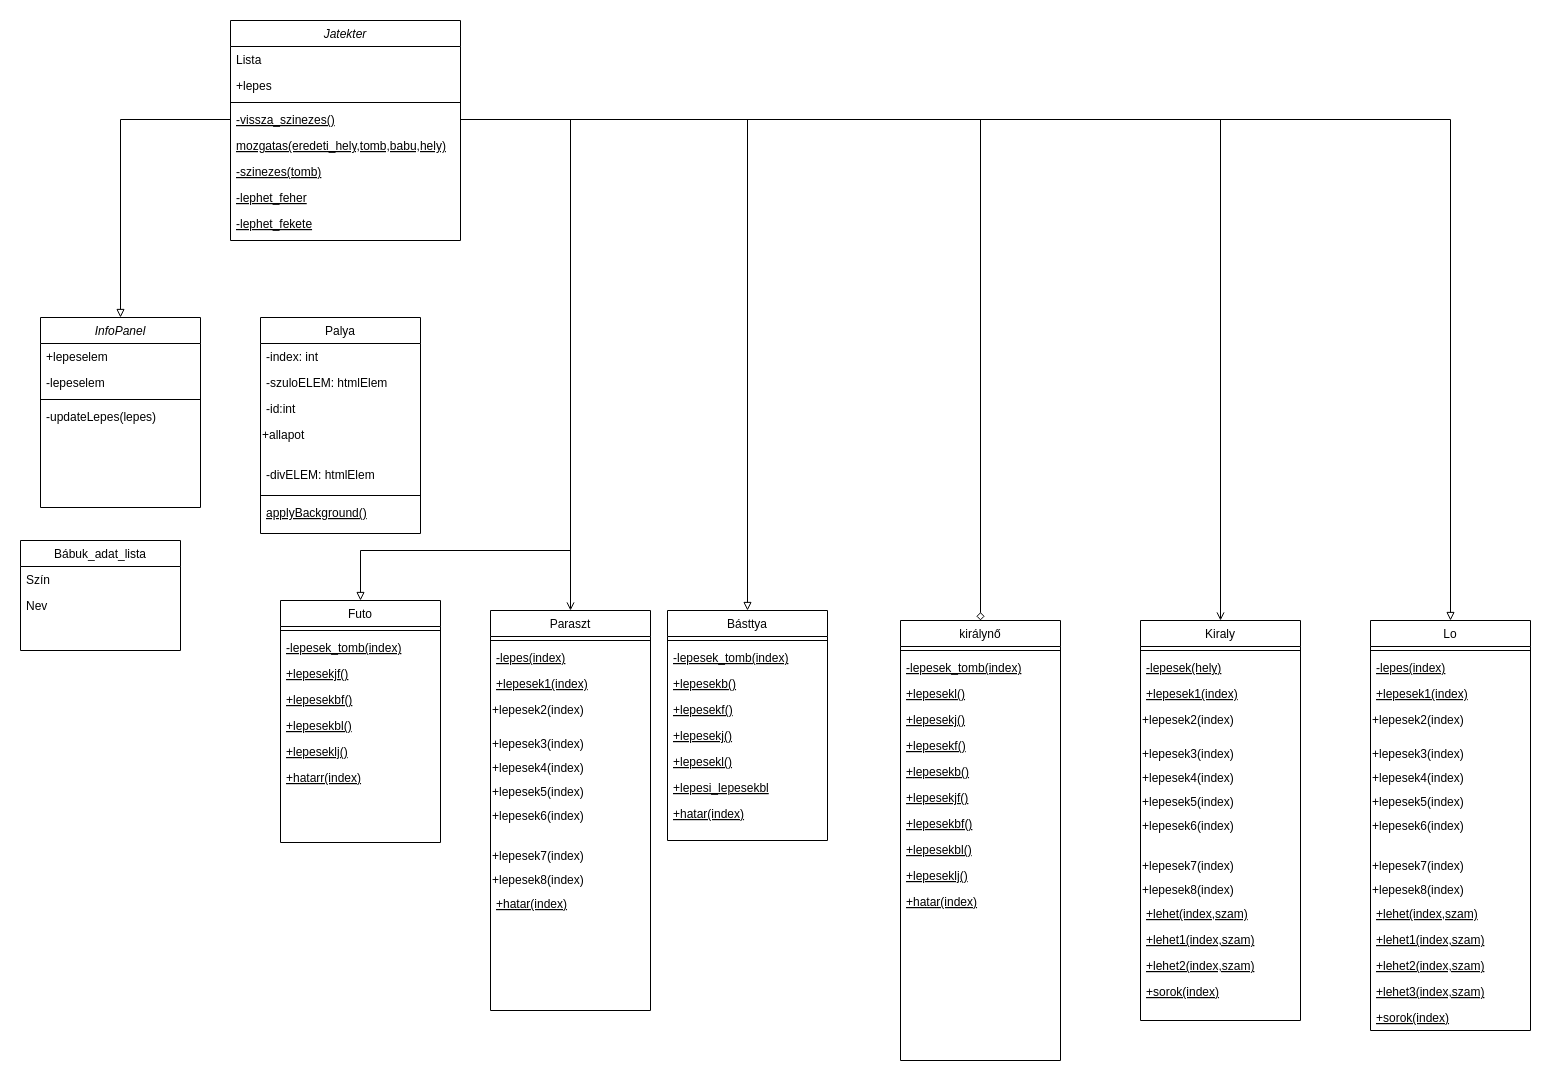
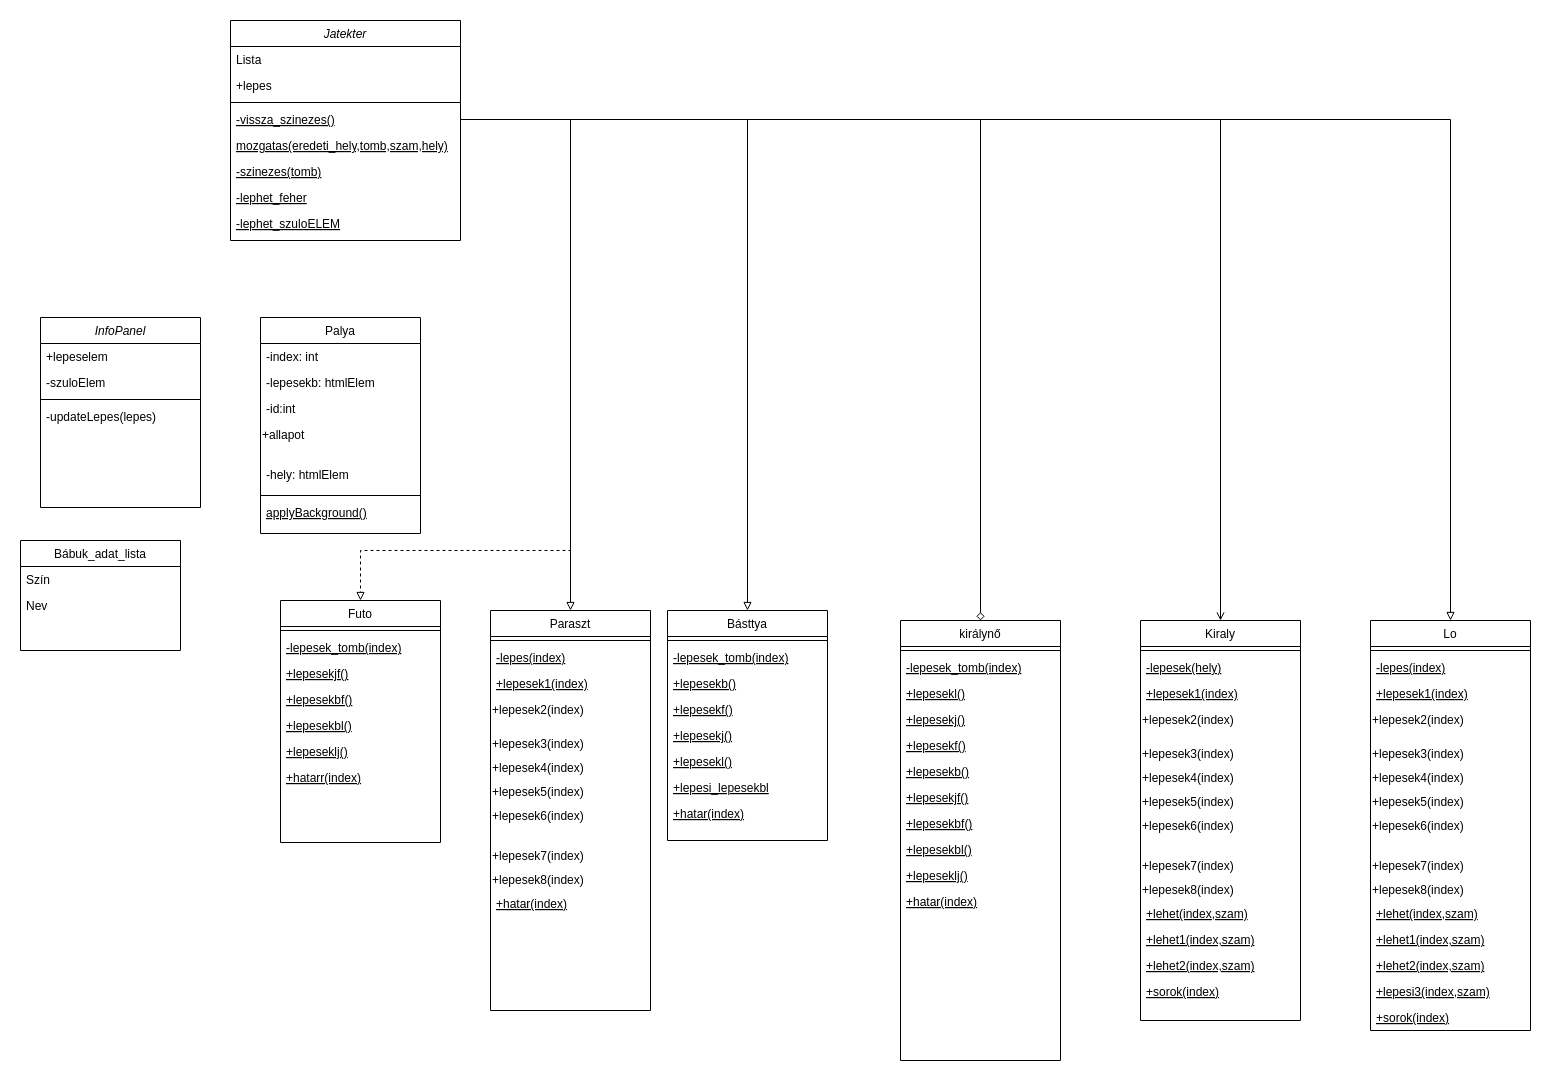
node "mozgatas(eredeti_hely,tomb,babu,hely)": label "mozgatas(eredeti_hely,tomb,babu,hely)" -> "mozgatas(eredeti_hely,tomb,szam,hely)"
edge "-vissza_szinezes()" -> "InfoPanel": removed
node "-lephet_fekete": label "-lephet_fekete" -> "-lephet_szuloELEM"
node "-lepeselem": label "-lepeselem" -> "-szuloElem"
node "-szuloELEM: htmlElem": label "-szuloELEM: htmlElem" -> "-lepesekb: htmlElem"
node "-divELEM: htmlElem": label "-divELEM: htmlElem" -> "-hely: htmlElem"
edge "-vissza_szinezes()" -> "Futo": style solid -> dashed
edge "-vissza_szinezes()" -> "Paraszt": arrowhead open -> block
node "+lehet3(index,szam)": label "+lehet3(index,szam)" -> "+lepesi3(index,szam)"
